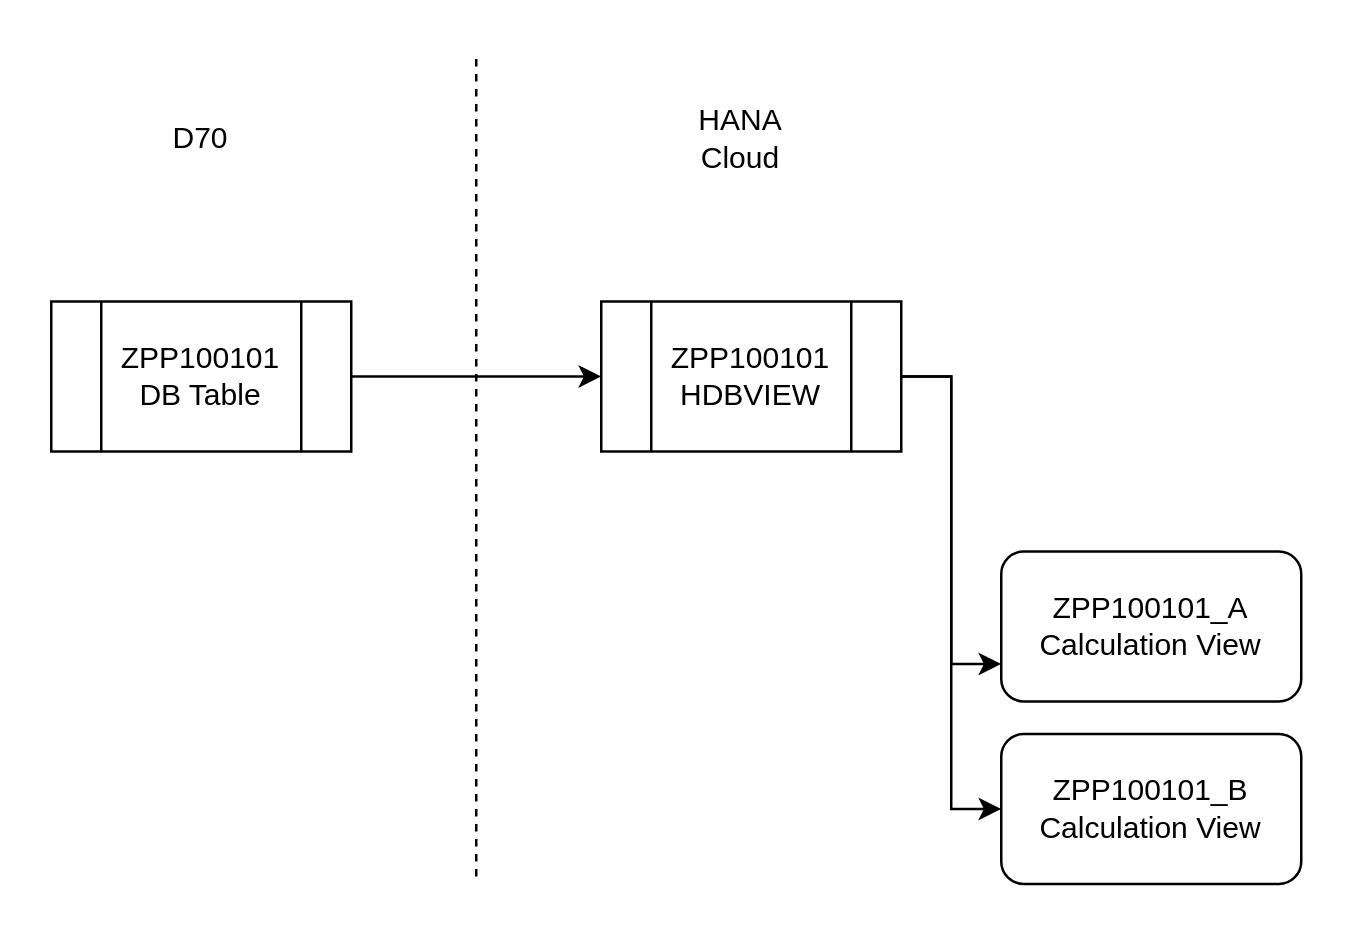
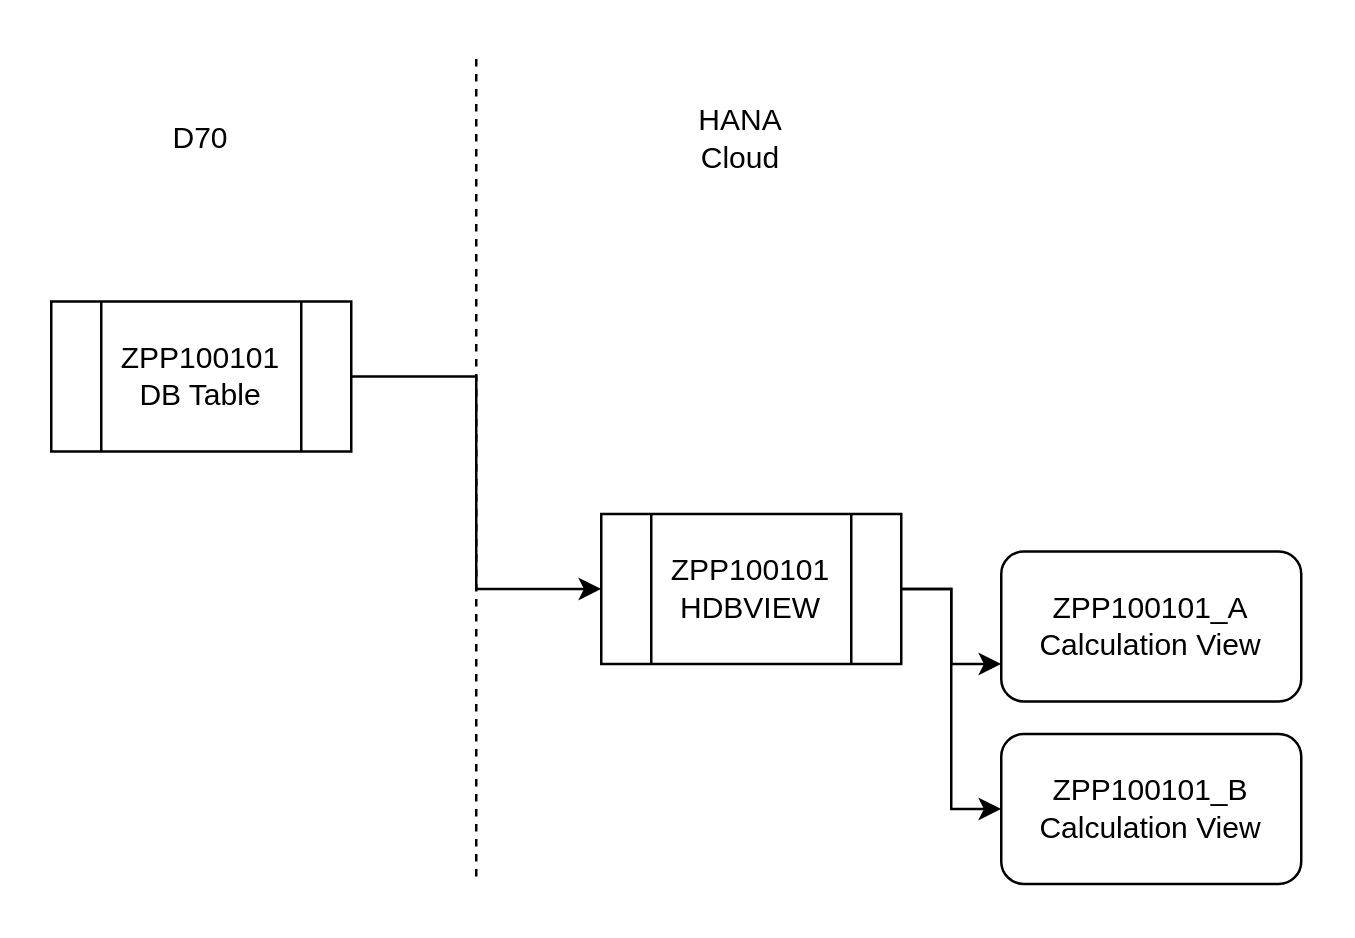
node "ZPP100101 HDBVIEW": moved (751, 376) -> (751, 589)
